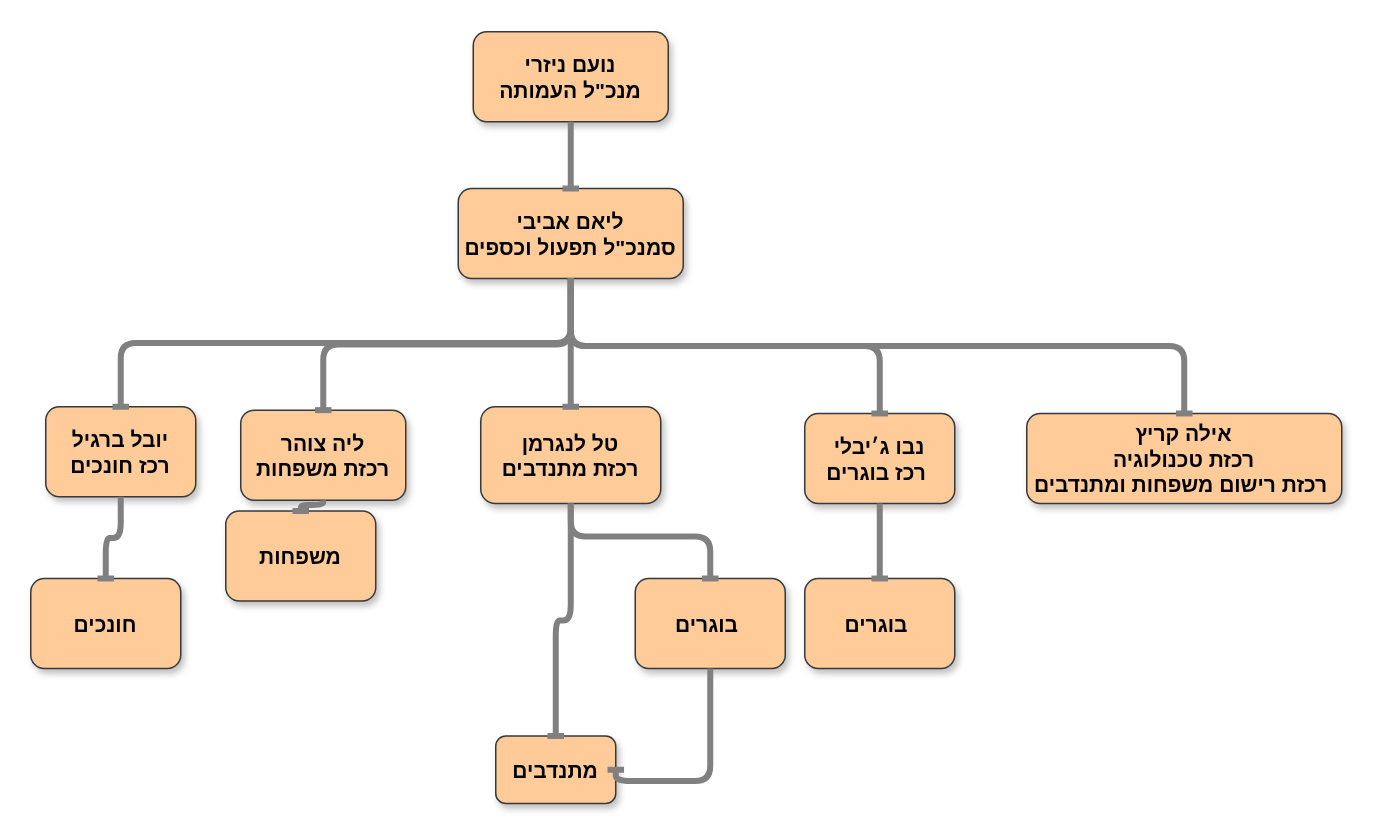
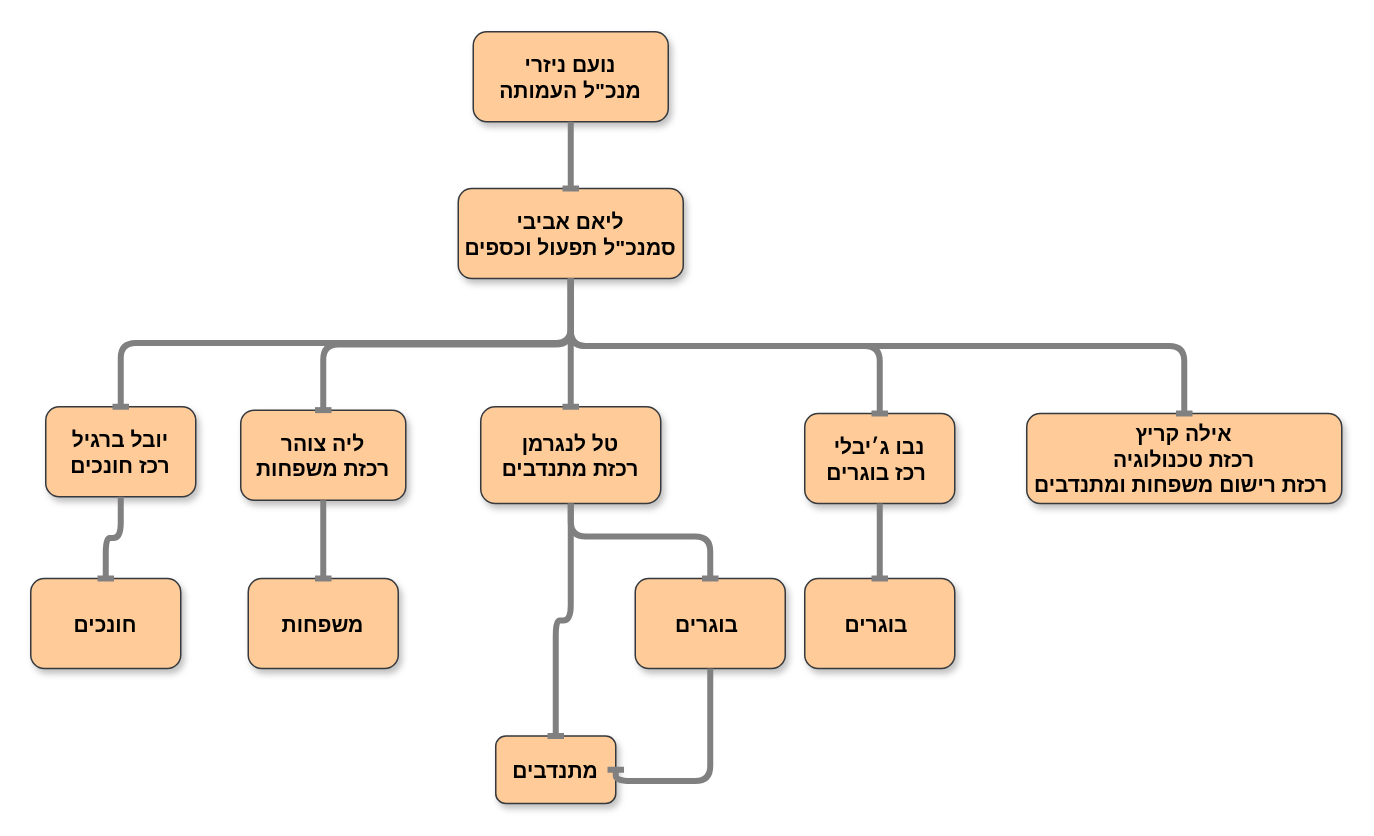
node "משפחות": moved (301, 556) -> (323, 623)
